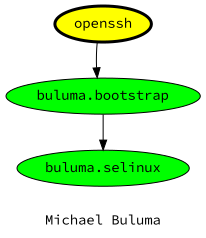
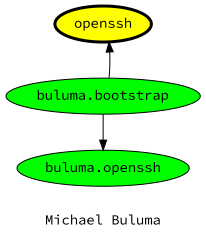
edge "openssh" -> "buluma.bootstrap": reversed
node "buluma.selinux": label "buluma.selinux" -> "buluma.openssh"
